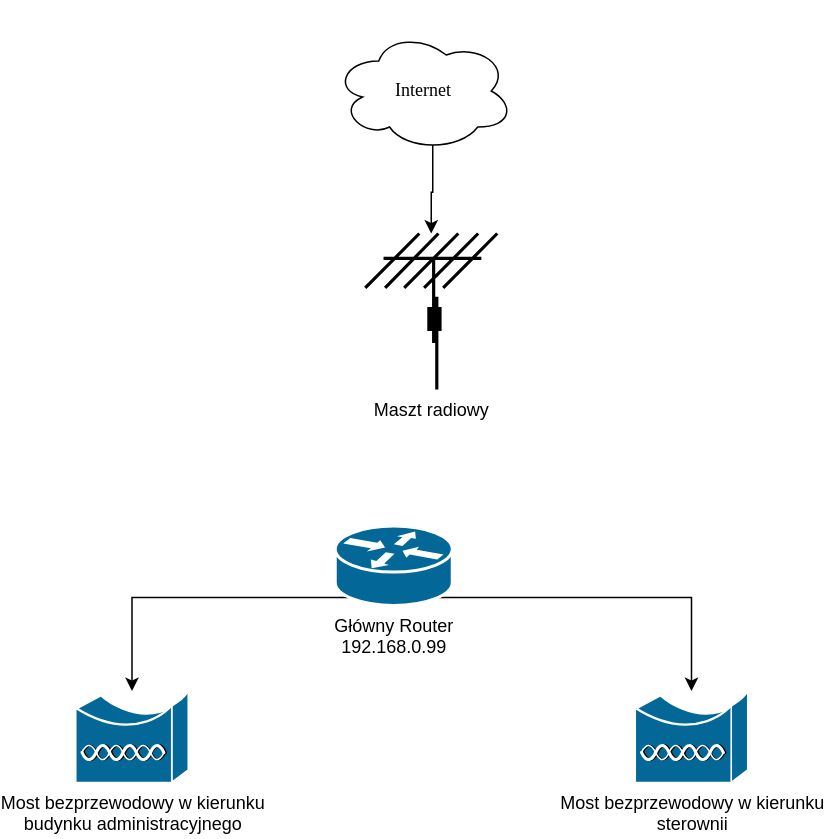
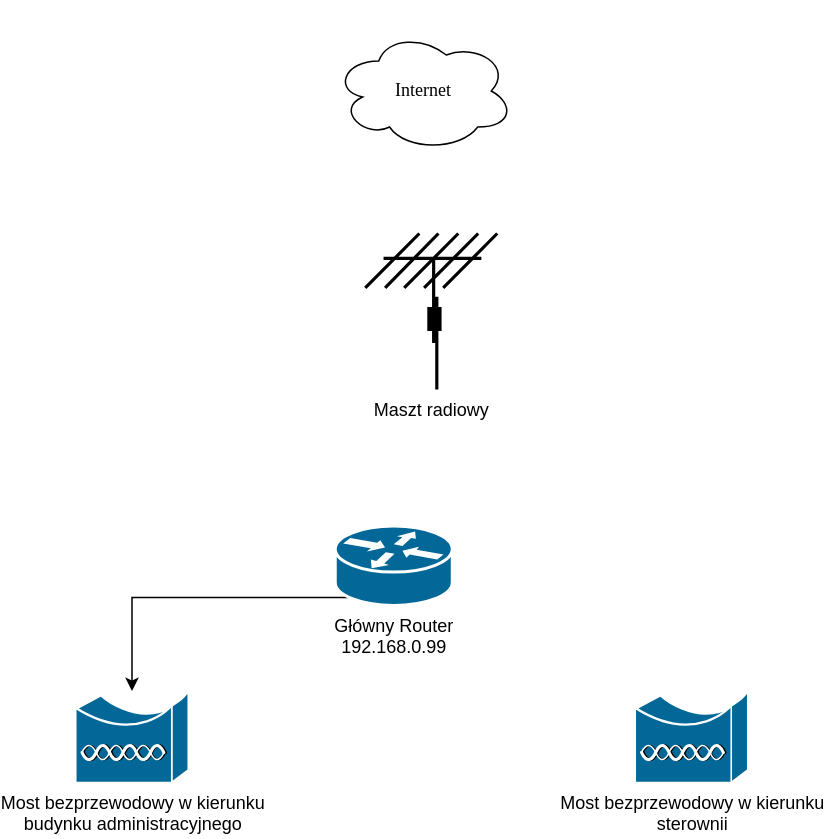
edge "Internet" -> "Maszt radiowy": removed
edge "Główny Router 192.168.0.99" -> "Most bezprzewodowy w kierunku sterownii": removed
